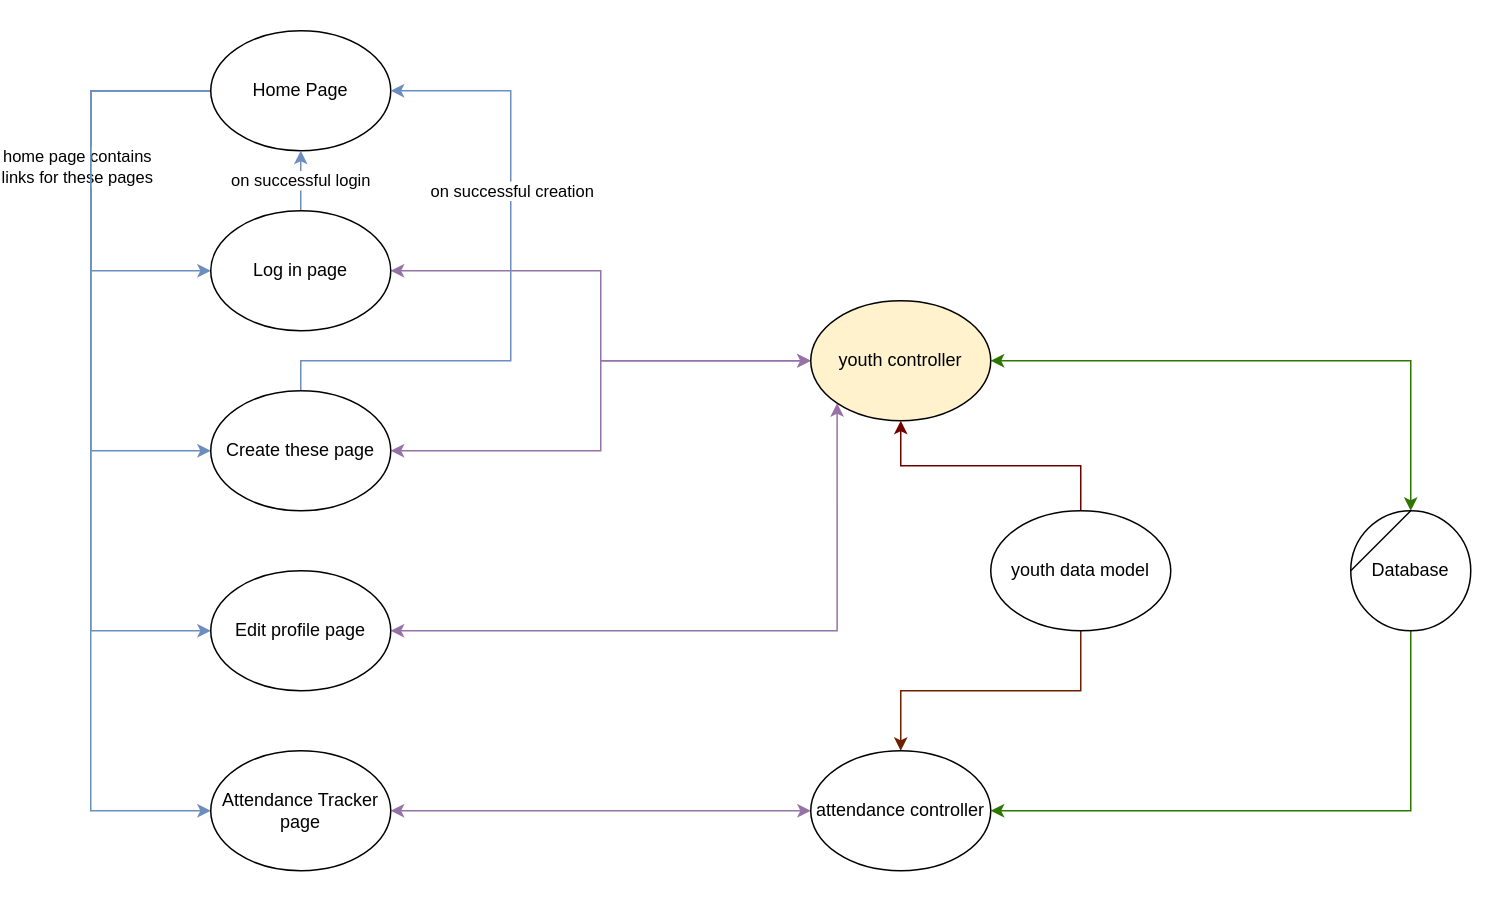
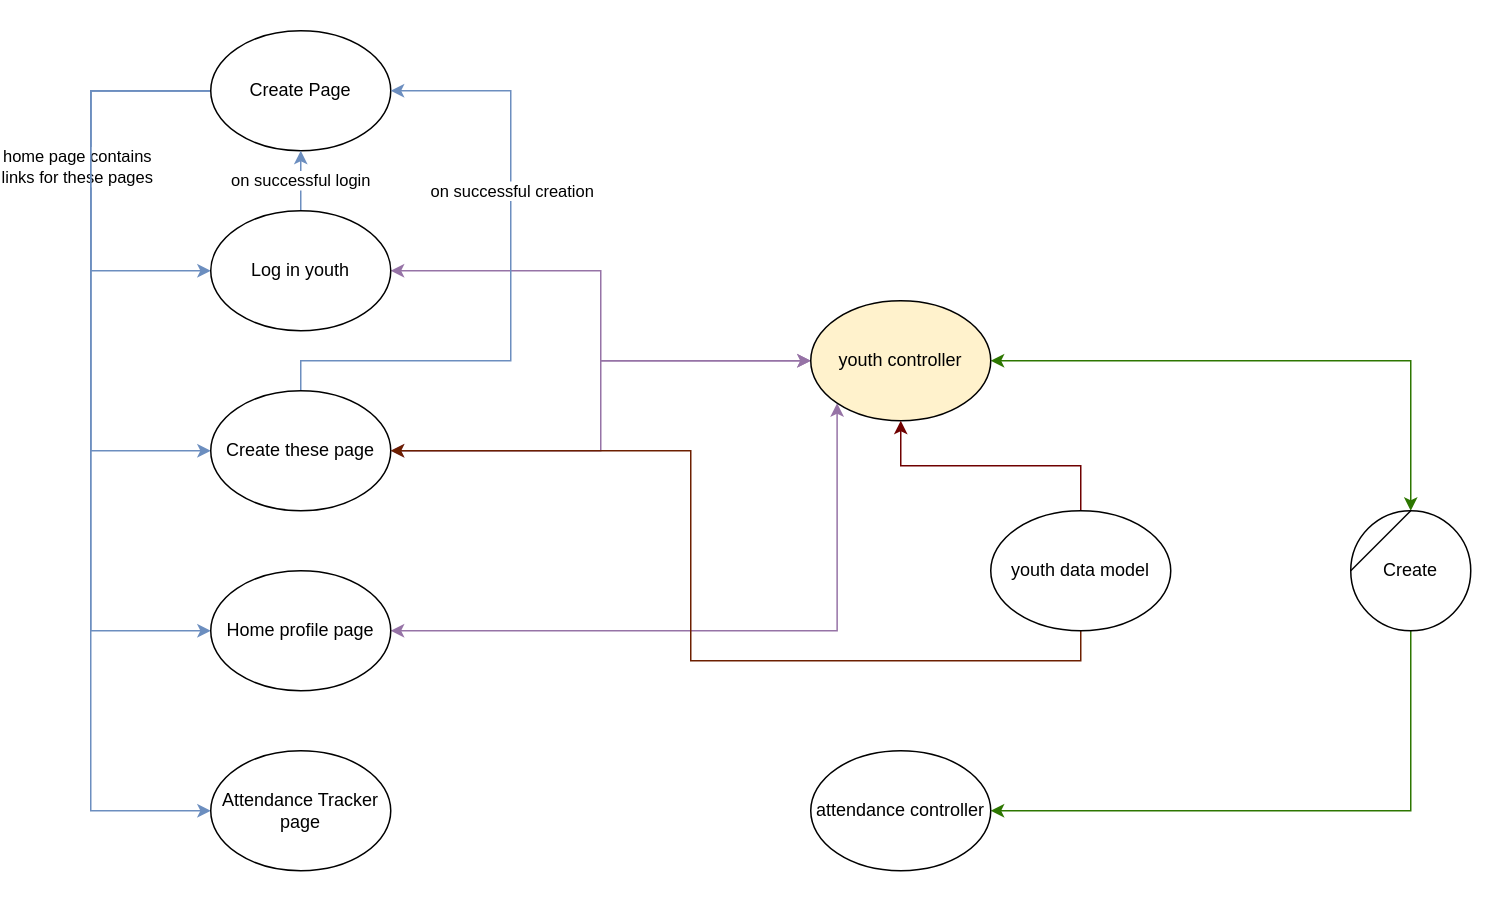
node "Home Page": label "Home Page" -> "Create Page"
node "Log in page": label "Log in page" -> "Log in youth"
node "Database": label "Database" -> "Create"
node "Edit profile page": label "Edit profile page" -> "Home profile page"
edge "youth data model" -> "attendance controller": now "youth data model" -> "Create these page"
edge "Attendance Tracker page" -- "attendance controller": removed
